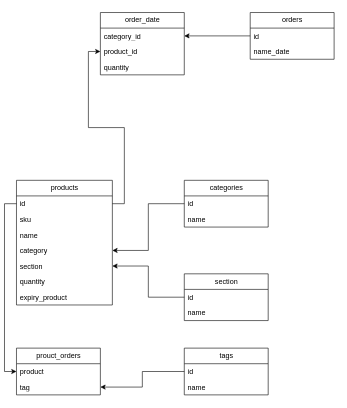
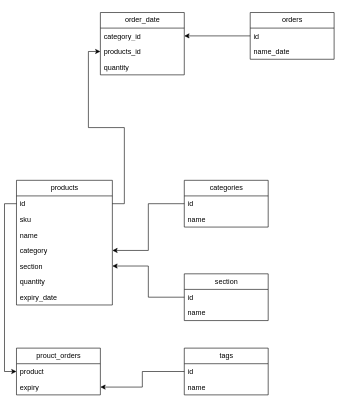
node "product_id": label "product_id" -> "products_id"
node "expiry_product": label "expiry_product" -> "expiry_date"
node "tag": label "tag" -> "expiry"
